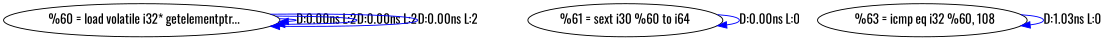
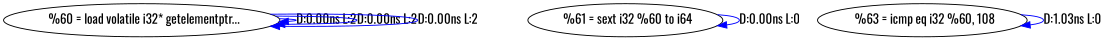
node "%61 = sext i30 %60 to i64": label "%61 = sext i30 %60 to i64" -> "%61 = sext i32 %60 to i64"
